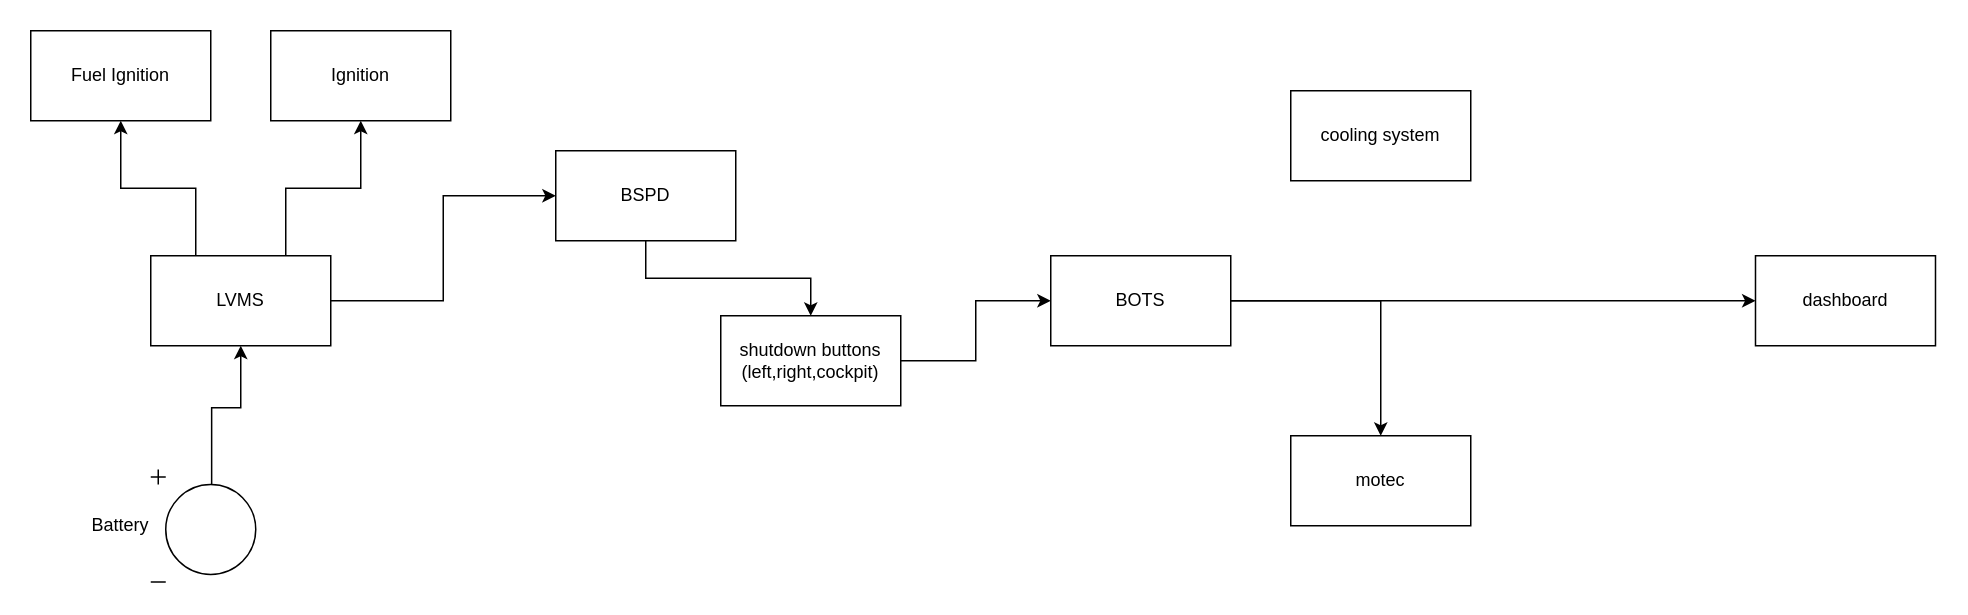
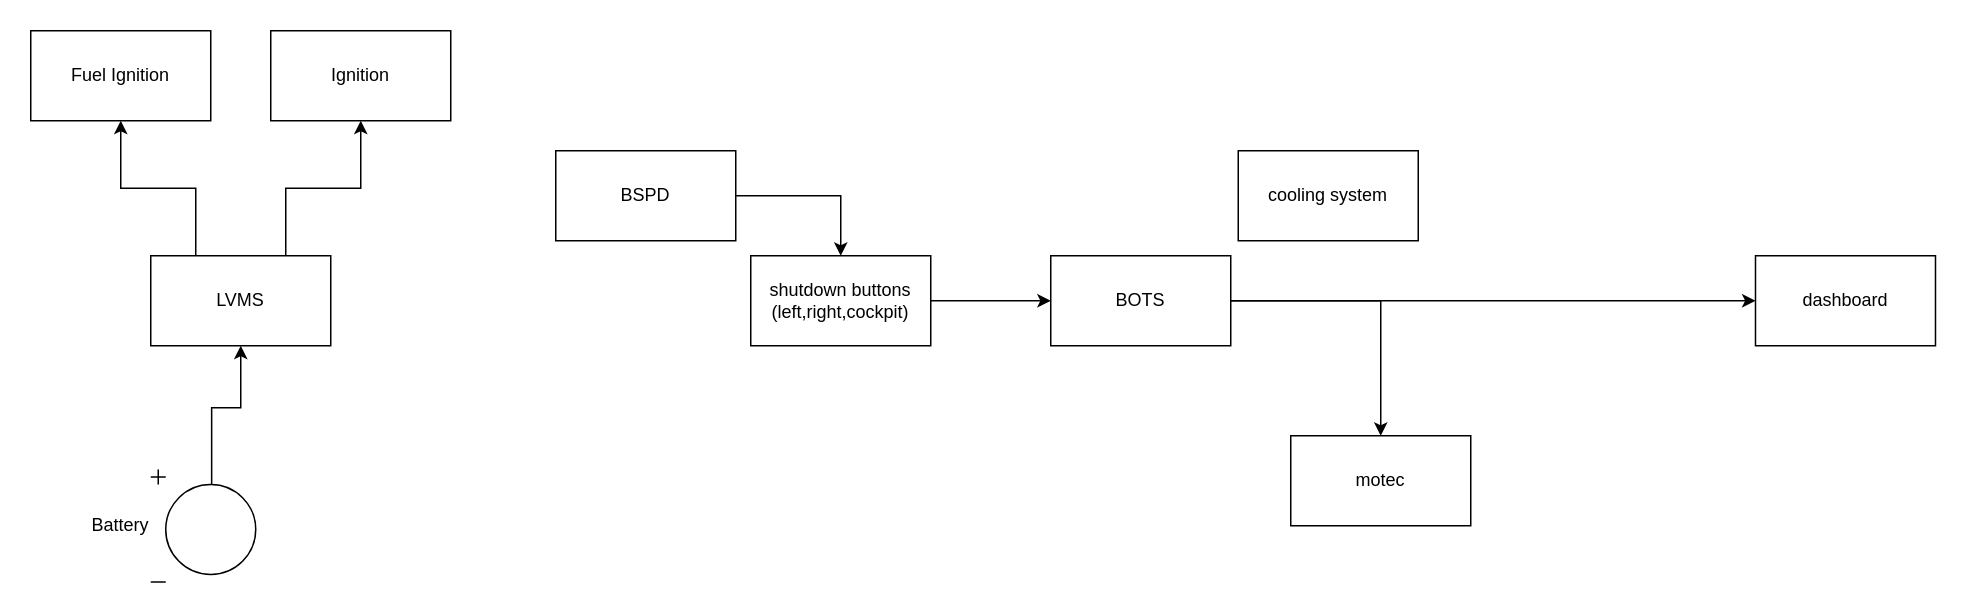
node "cooling system": moved (1381, 136) -> (1328, 196)
edge "LVMS" -> "BSPD": removed
node "shutdown buttons (left,right,cockpit)": moved (811, 361) -> (841, 301)
